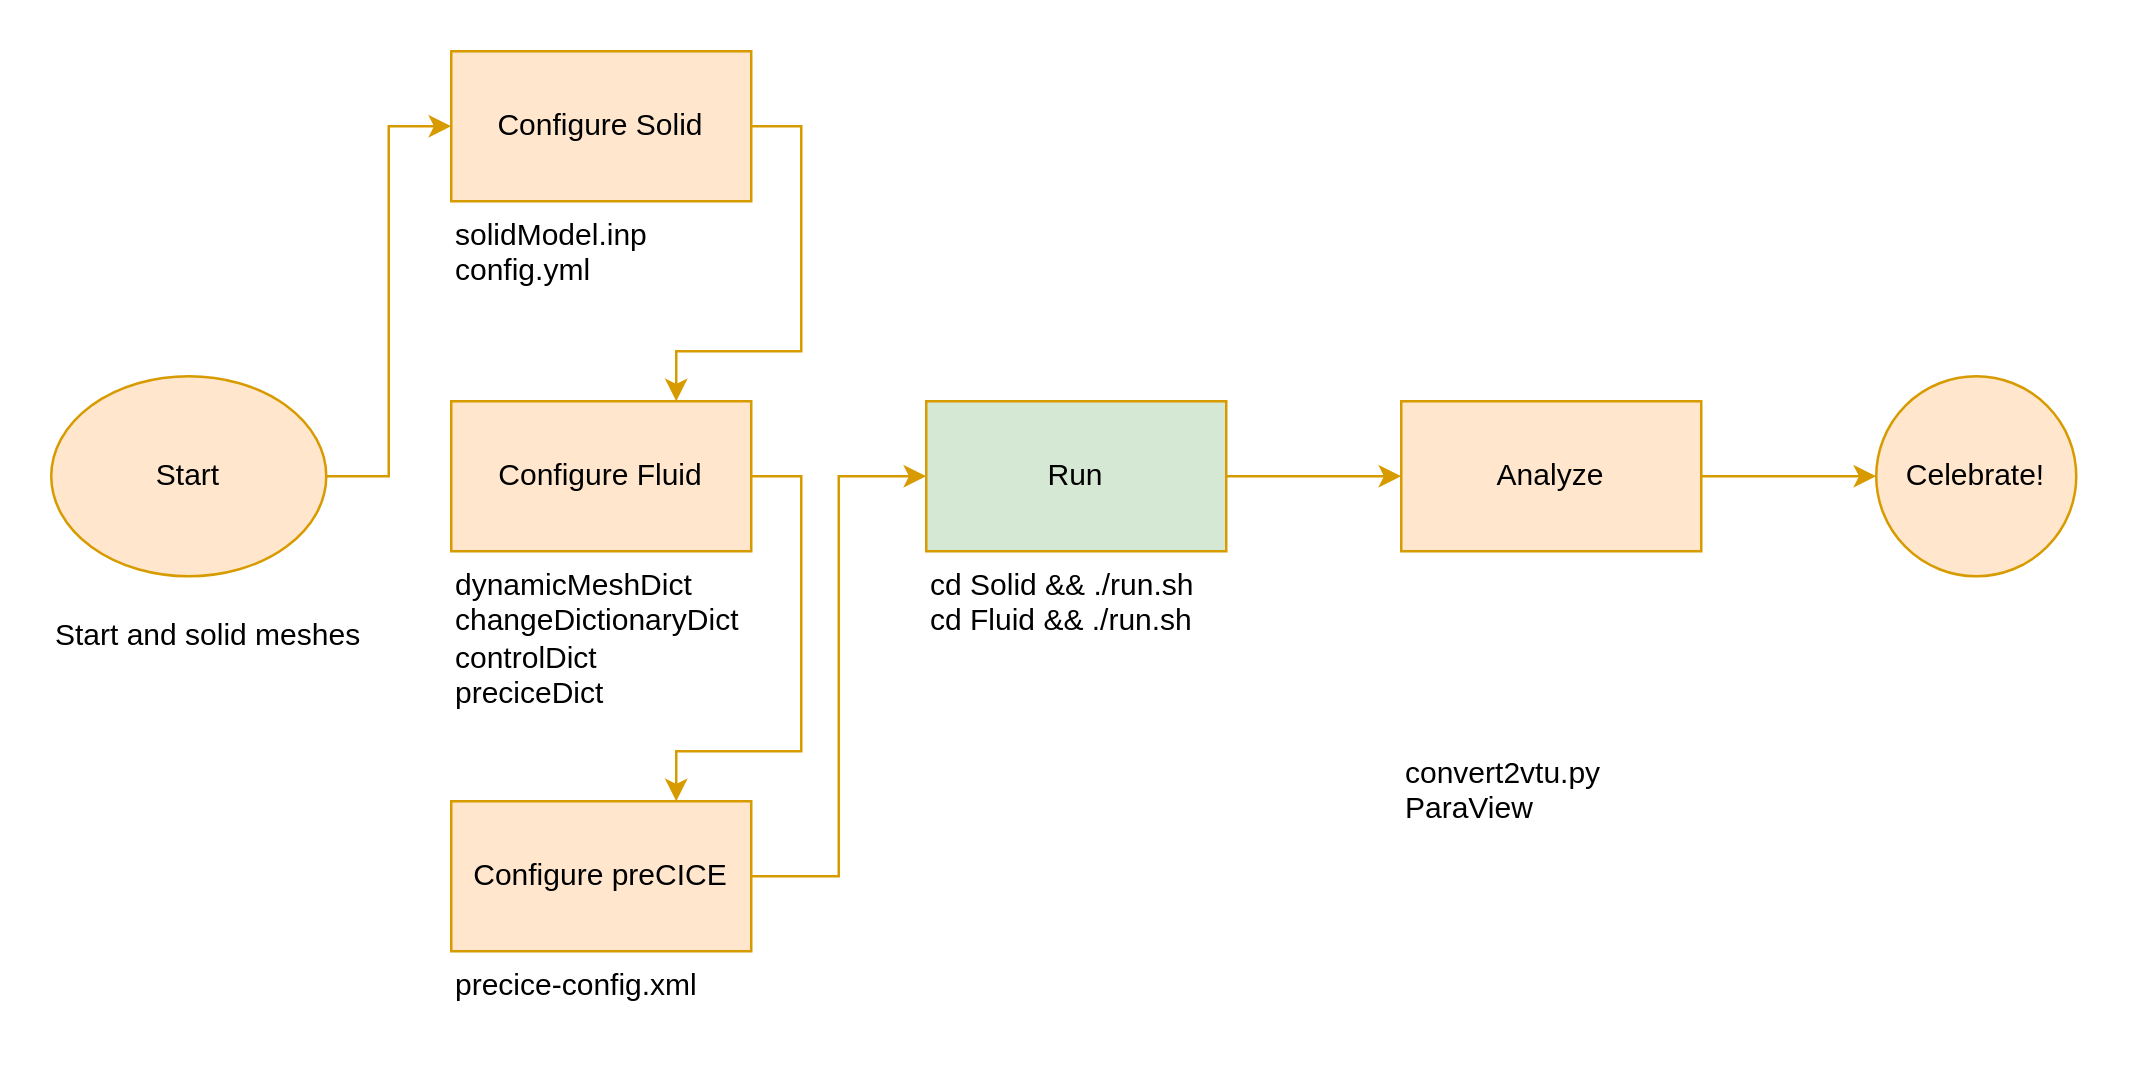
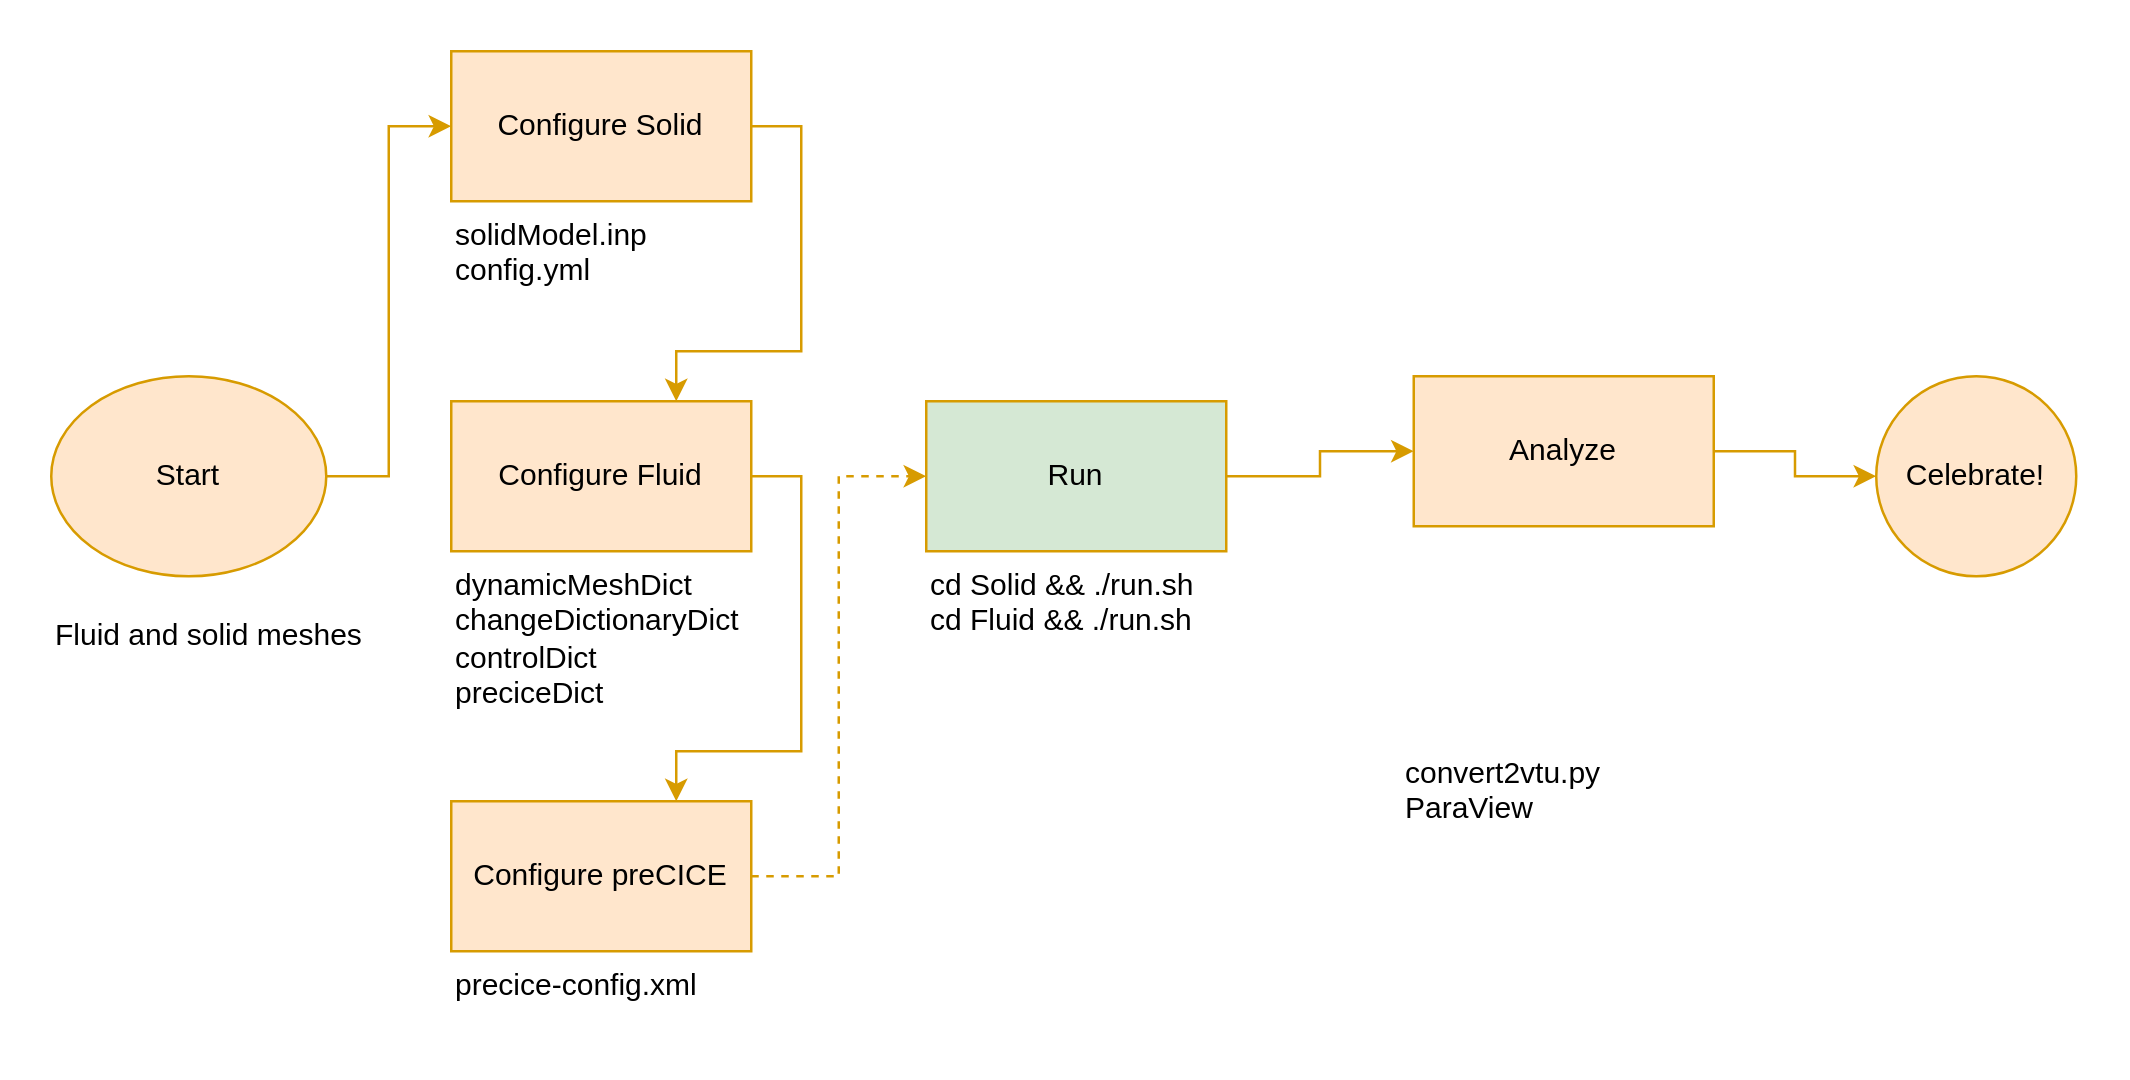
node "Analyze": moved (1551, 476) -> (1564, 451)
node "Start and solid meshes": label "Start and solid meshes" -> "Fluid and solid meshes"
edge "Configure preCICE" -> "Run": style solid -> dashed
